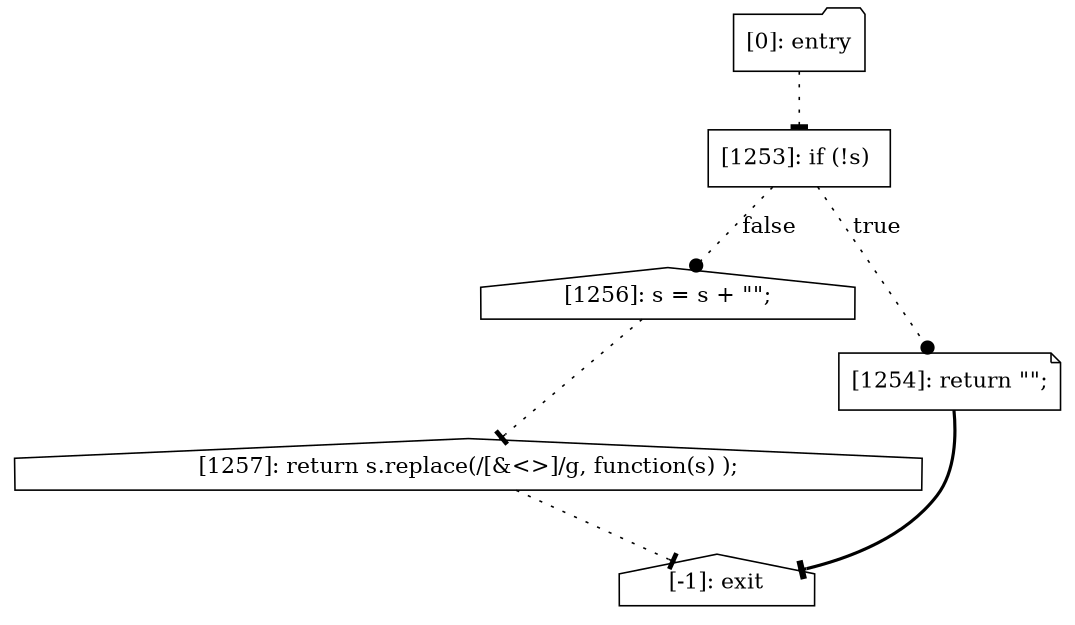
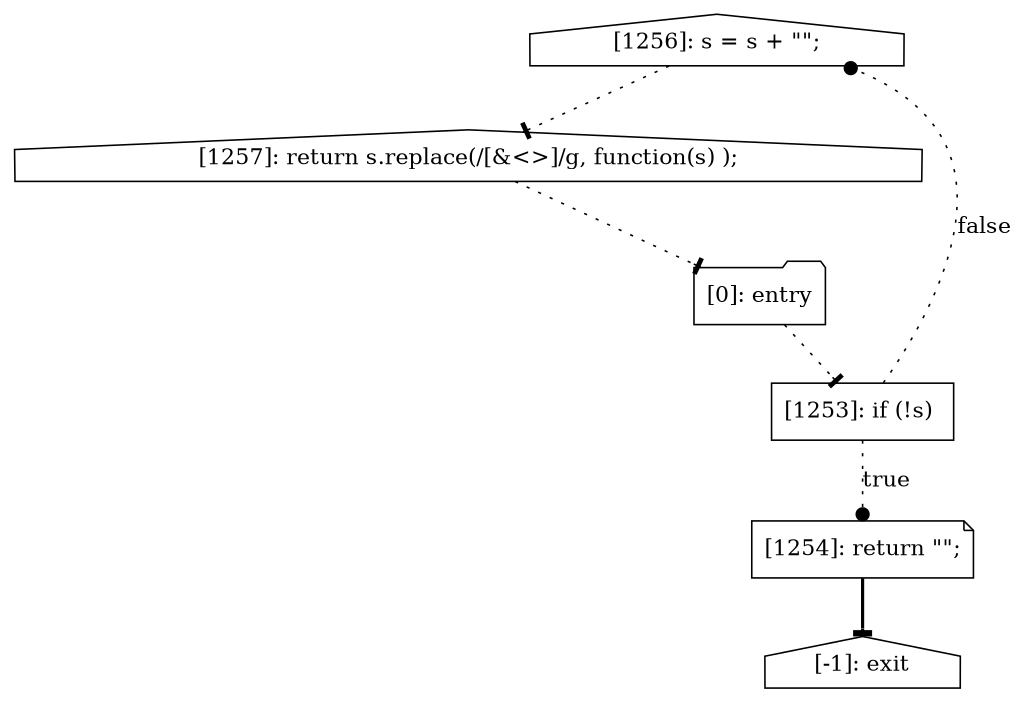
edge "[1257]: return s.replace(/[&<>]/g, function(s) );" -> "[-1]: exit": now "[1257]: return s.replace(/[&<>]/g, function(s) );" -> "[0]: entry"
